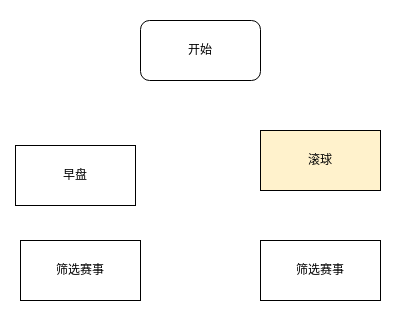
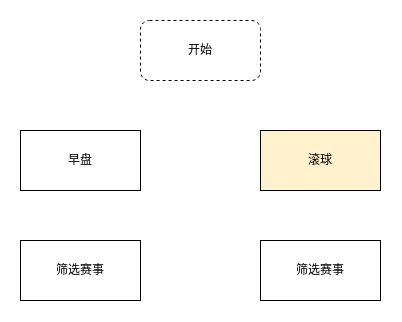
node "开始": style solid -> dashed
node "早盘": moved (76, 176) -> (81, 161)
